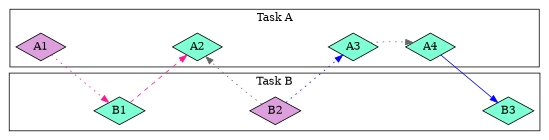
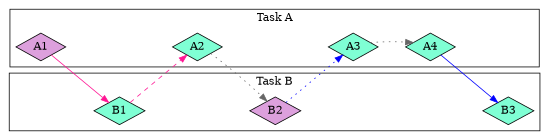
edge "A1" -> "B1": style dotted -> solid
edge "B2" -> "A2": reversed
